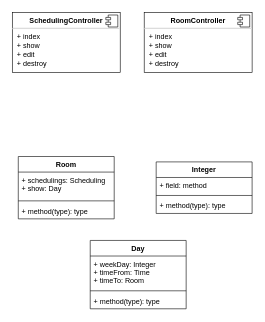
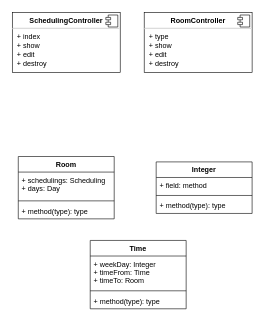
node "RoomController + index + show + edit + destroy": label "RoomController + index + show + edit + destroy" -> "RoomController + type + show + edit + destroy"
node "+ schedulings: Scheduling + show: Day": label "+ schedulings: Scheduling + show: Day" -> "+ schedulings: Scheduling + days: Day"
node "Day": label "Day" -> "Time"
